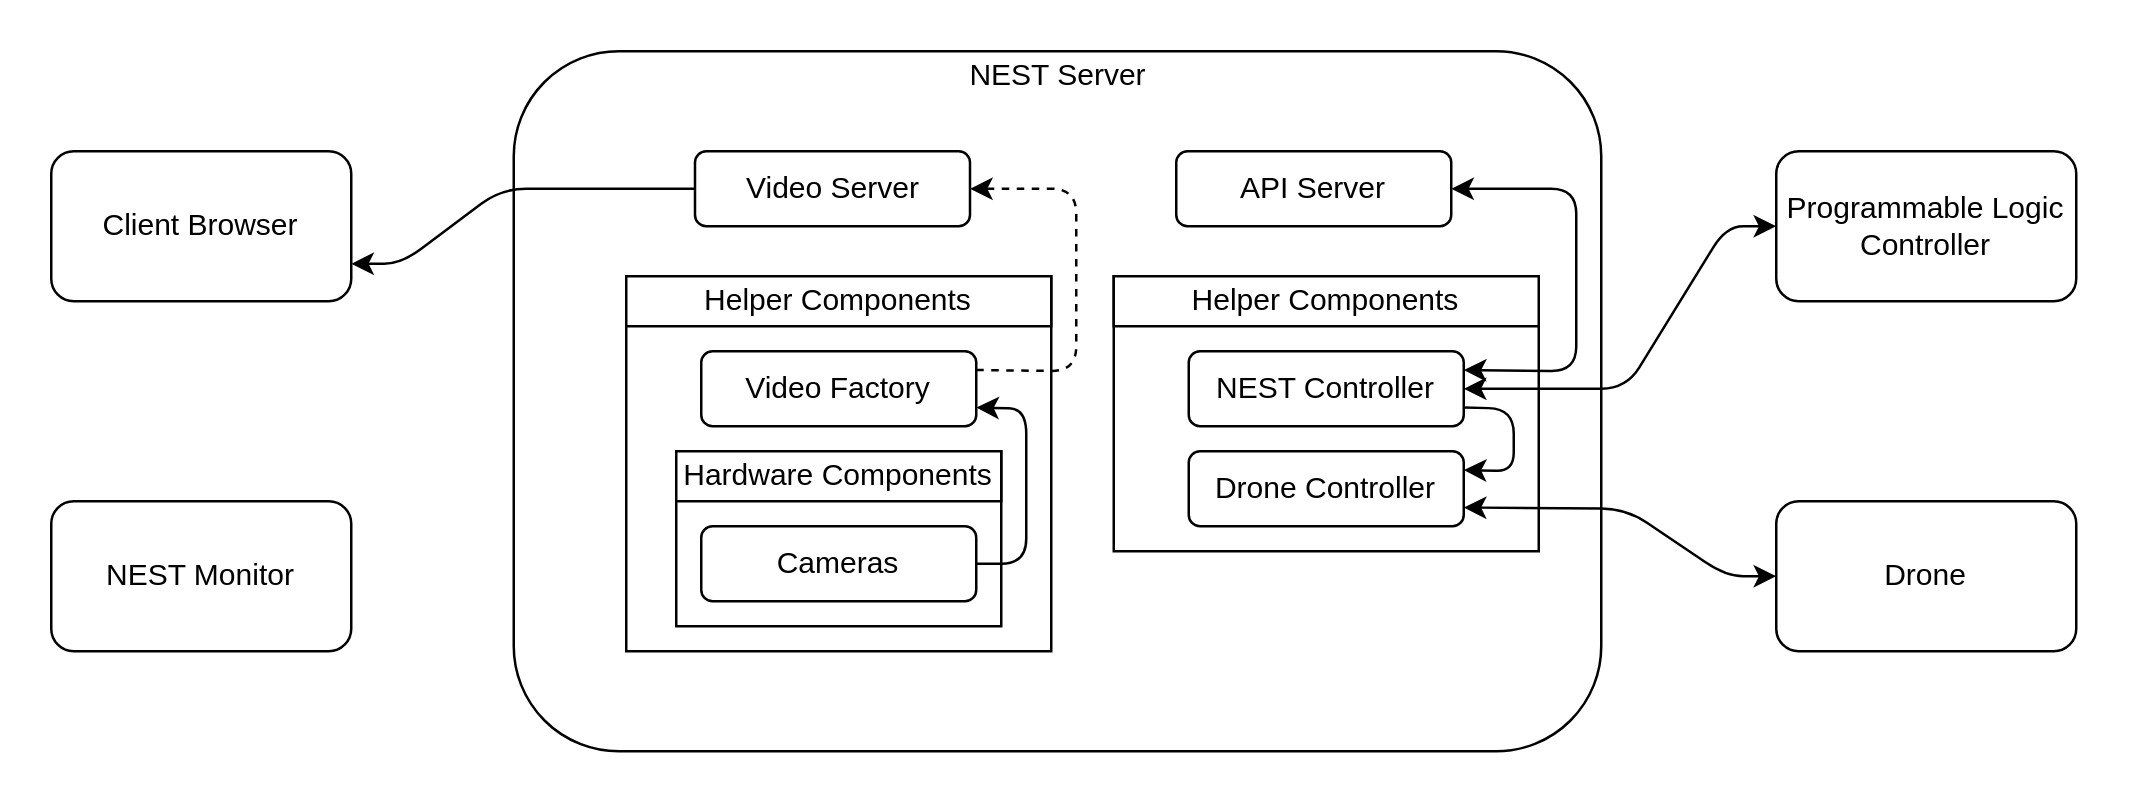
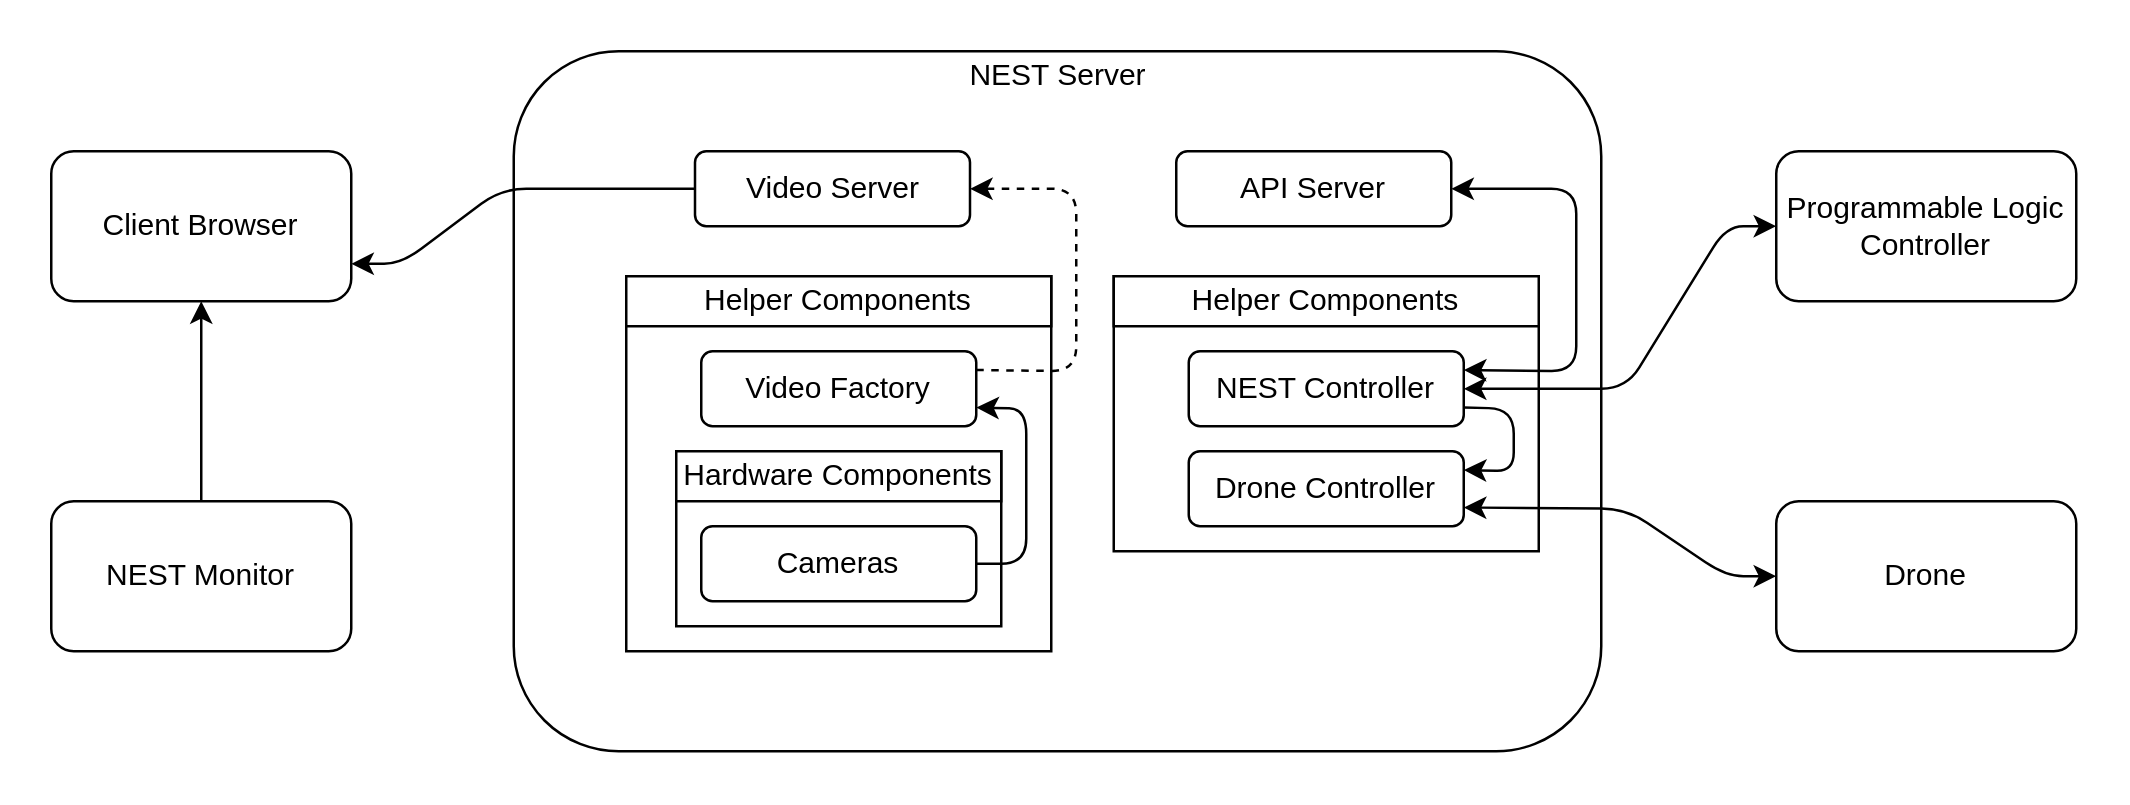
edge "NEST Monitor" -> "Client Browser": added
